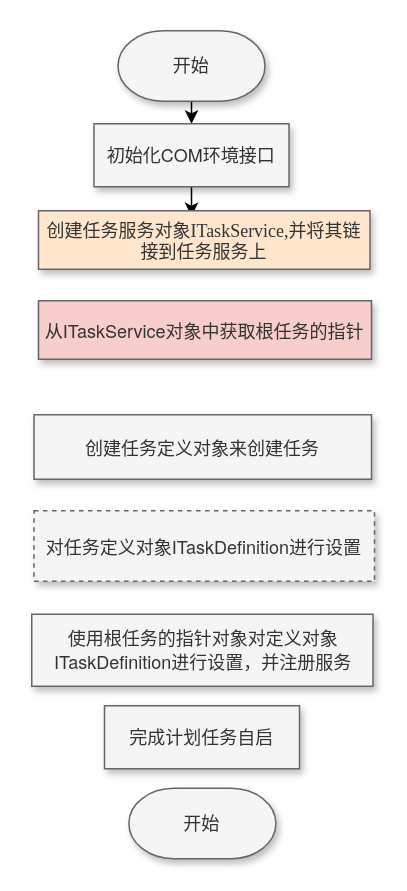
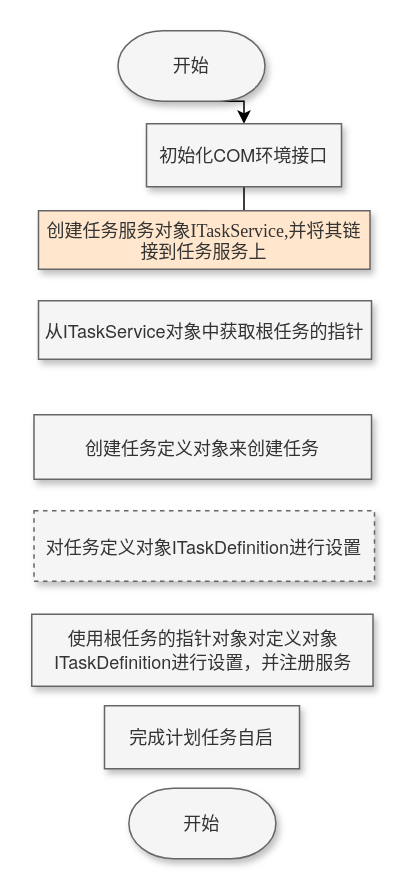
node "初始化COM环境接口": moved (191, 155) -> (244, 155)
node "从ITaskService对象中获取根任务的指针": fillcolor #f8cecc -> #f5f5f5
